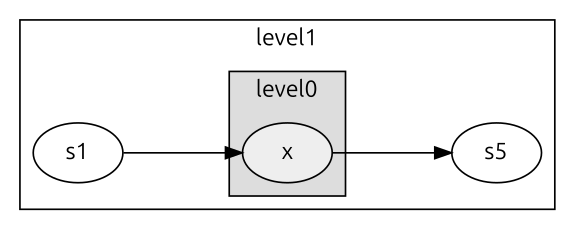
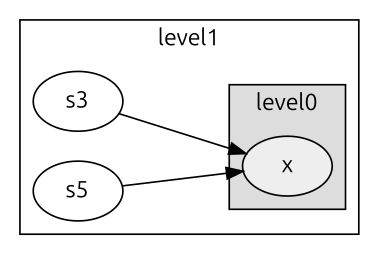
node "s1": label "s1" -> "s3"
edge "x" -> "s5": reversed
